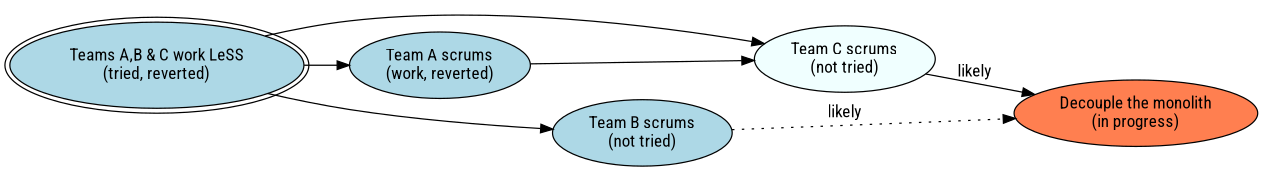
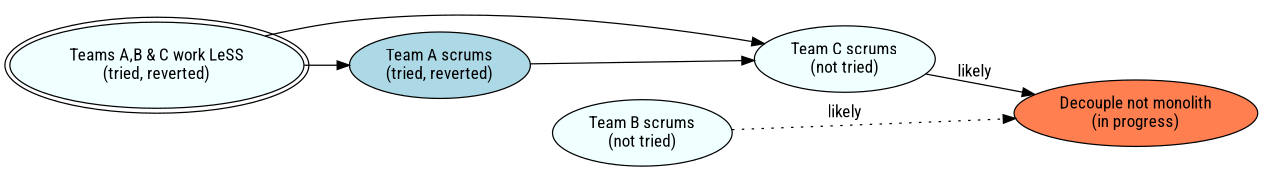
node "Teams A,B & C work LeSS (tried, reverted)": fillcolor lightblue -> azure
node "Team A scrums (work, reverted)": label "Team A scrums (work, reverted)" -> "Team A scrums (tried, reverted)"
node "Decouple the monolith (in progress)": label "Decouple the monolith (in progress)" -> "Decouple not monolith (in progress)"
edge "Teams A,B & C work LeSS (tried, reverted)" -> "Team B scrums (not tried)": removed
node "Team B scrums (not tried)": fillcolor lightblue -> azure
